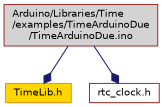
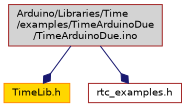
node "rtc_clock.h": label "rtc_clock.h" -> "rtc_examples.h"
